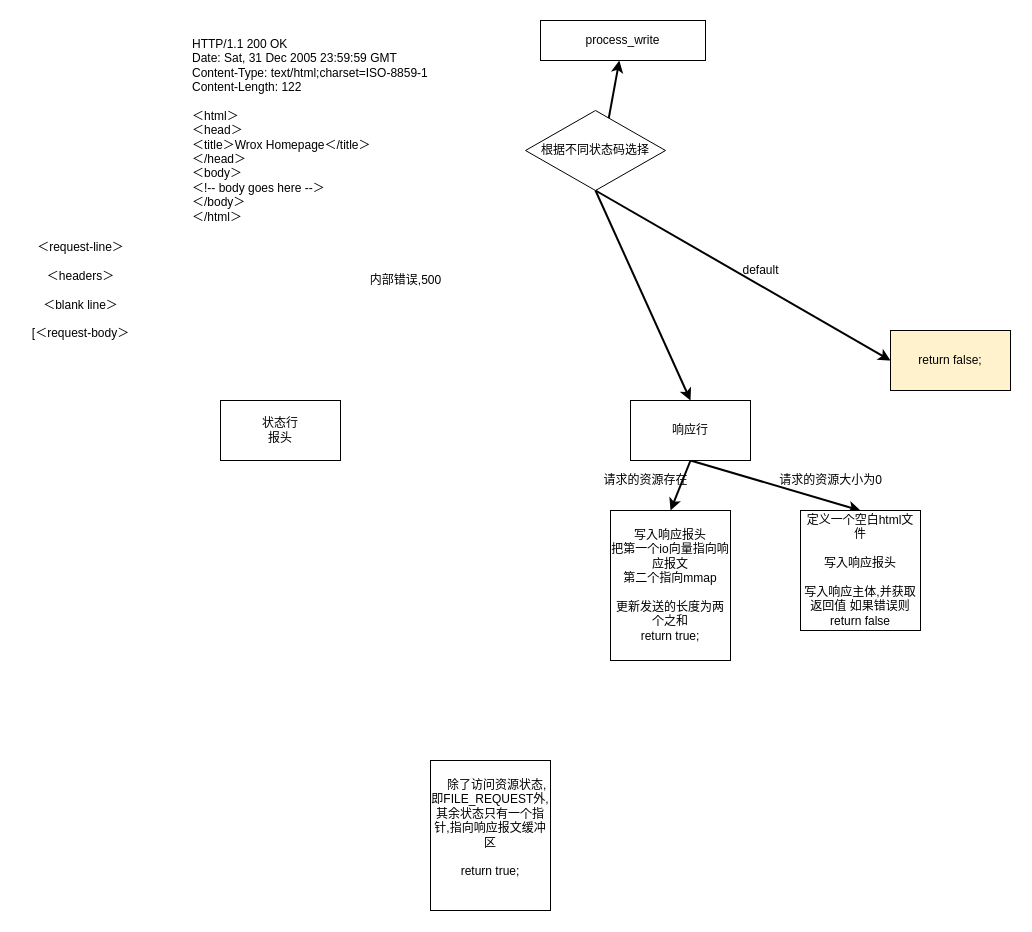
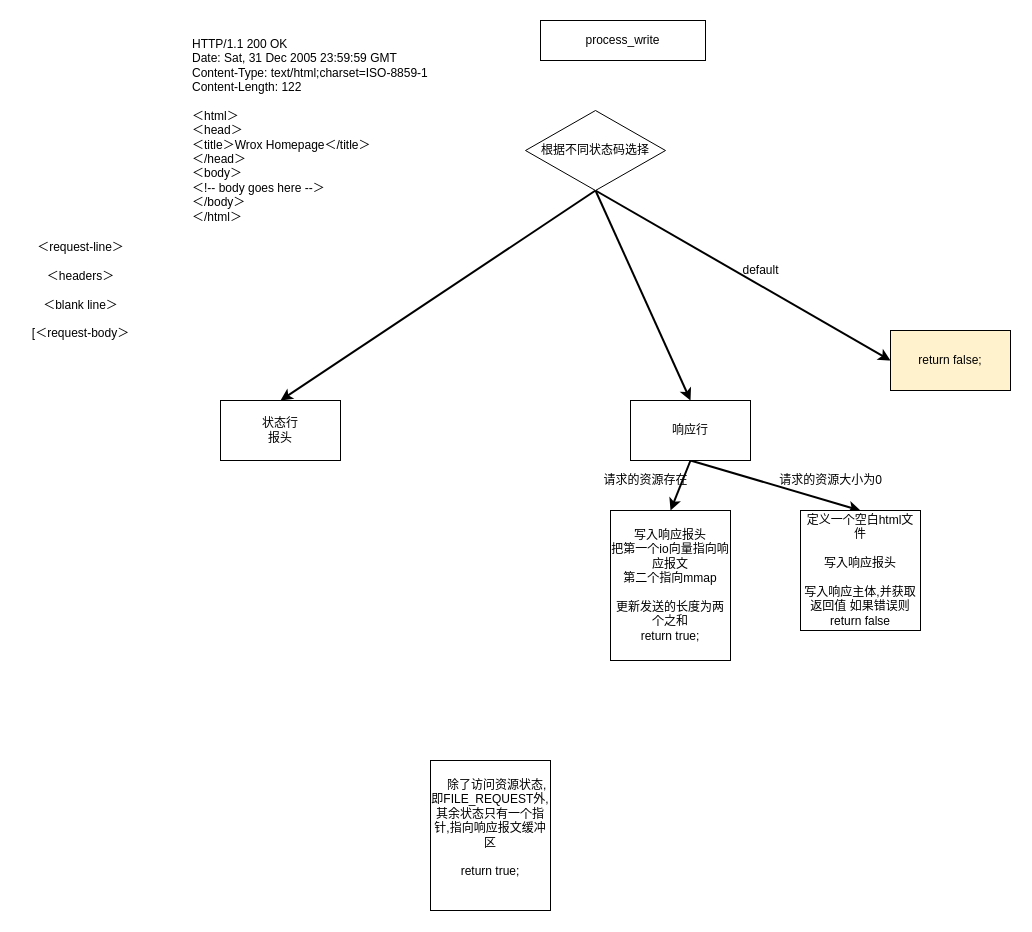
edge "根据不同状态码选择" -> "process_write": now "根据不同状态码选择" -> "状态行 报头"
node "内部错误,500": removed
